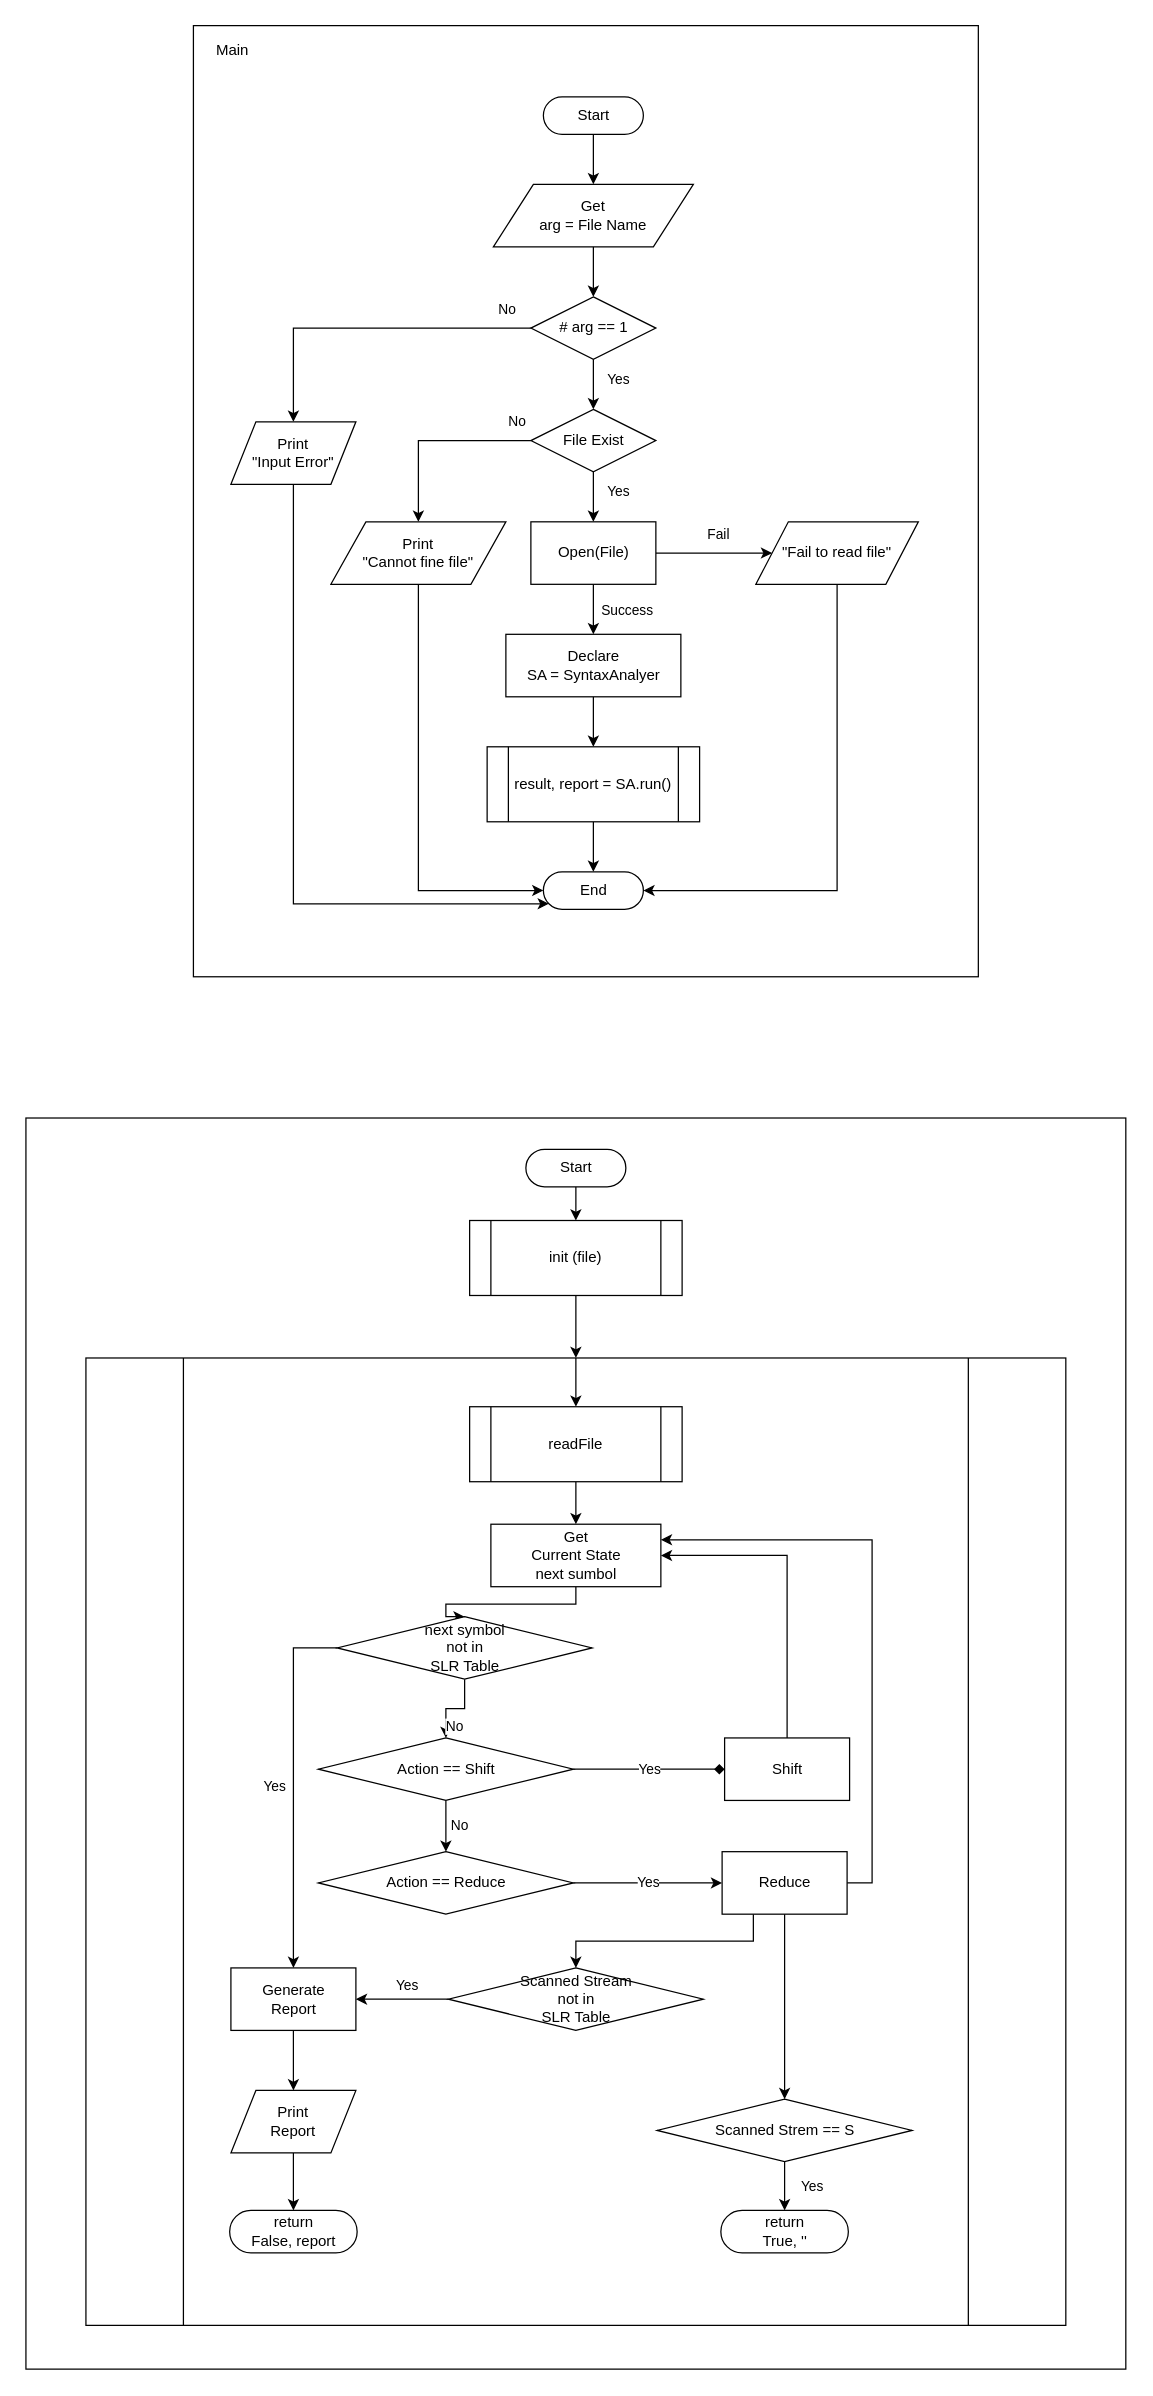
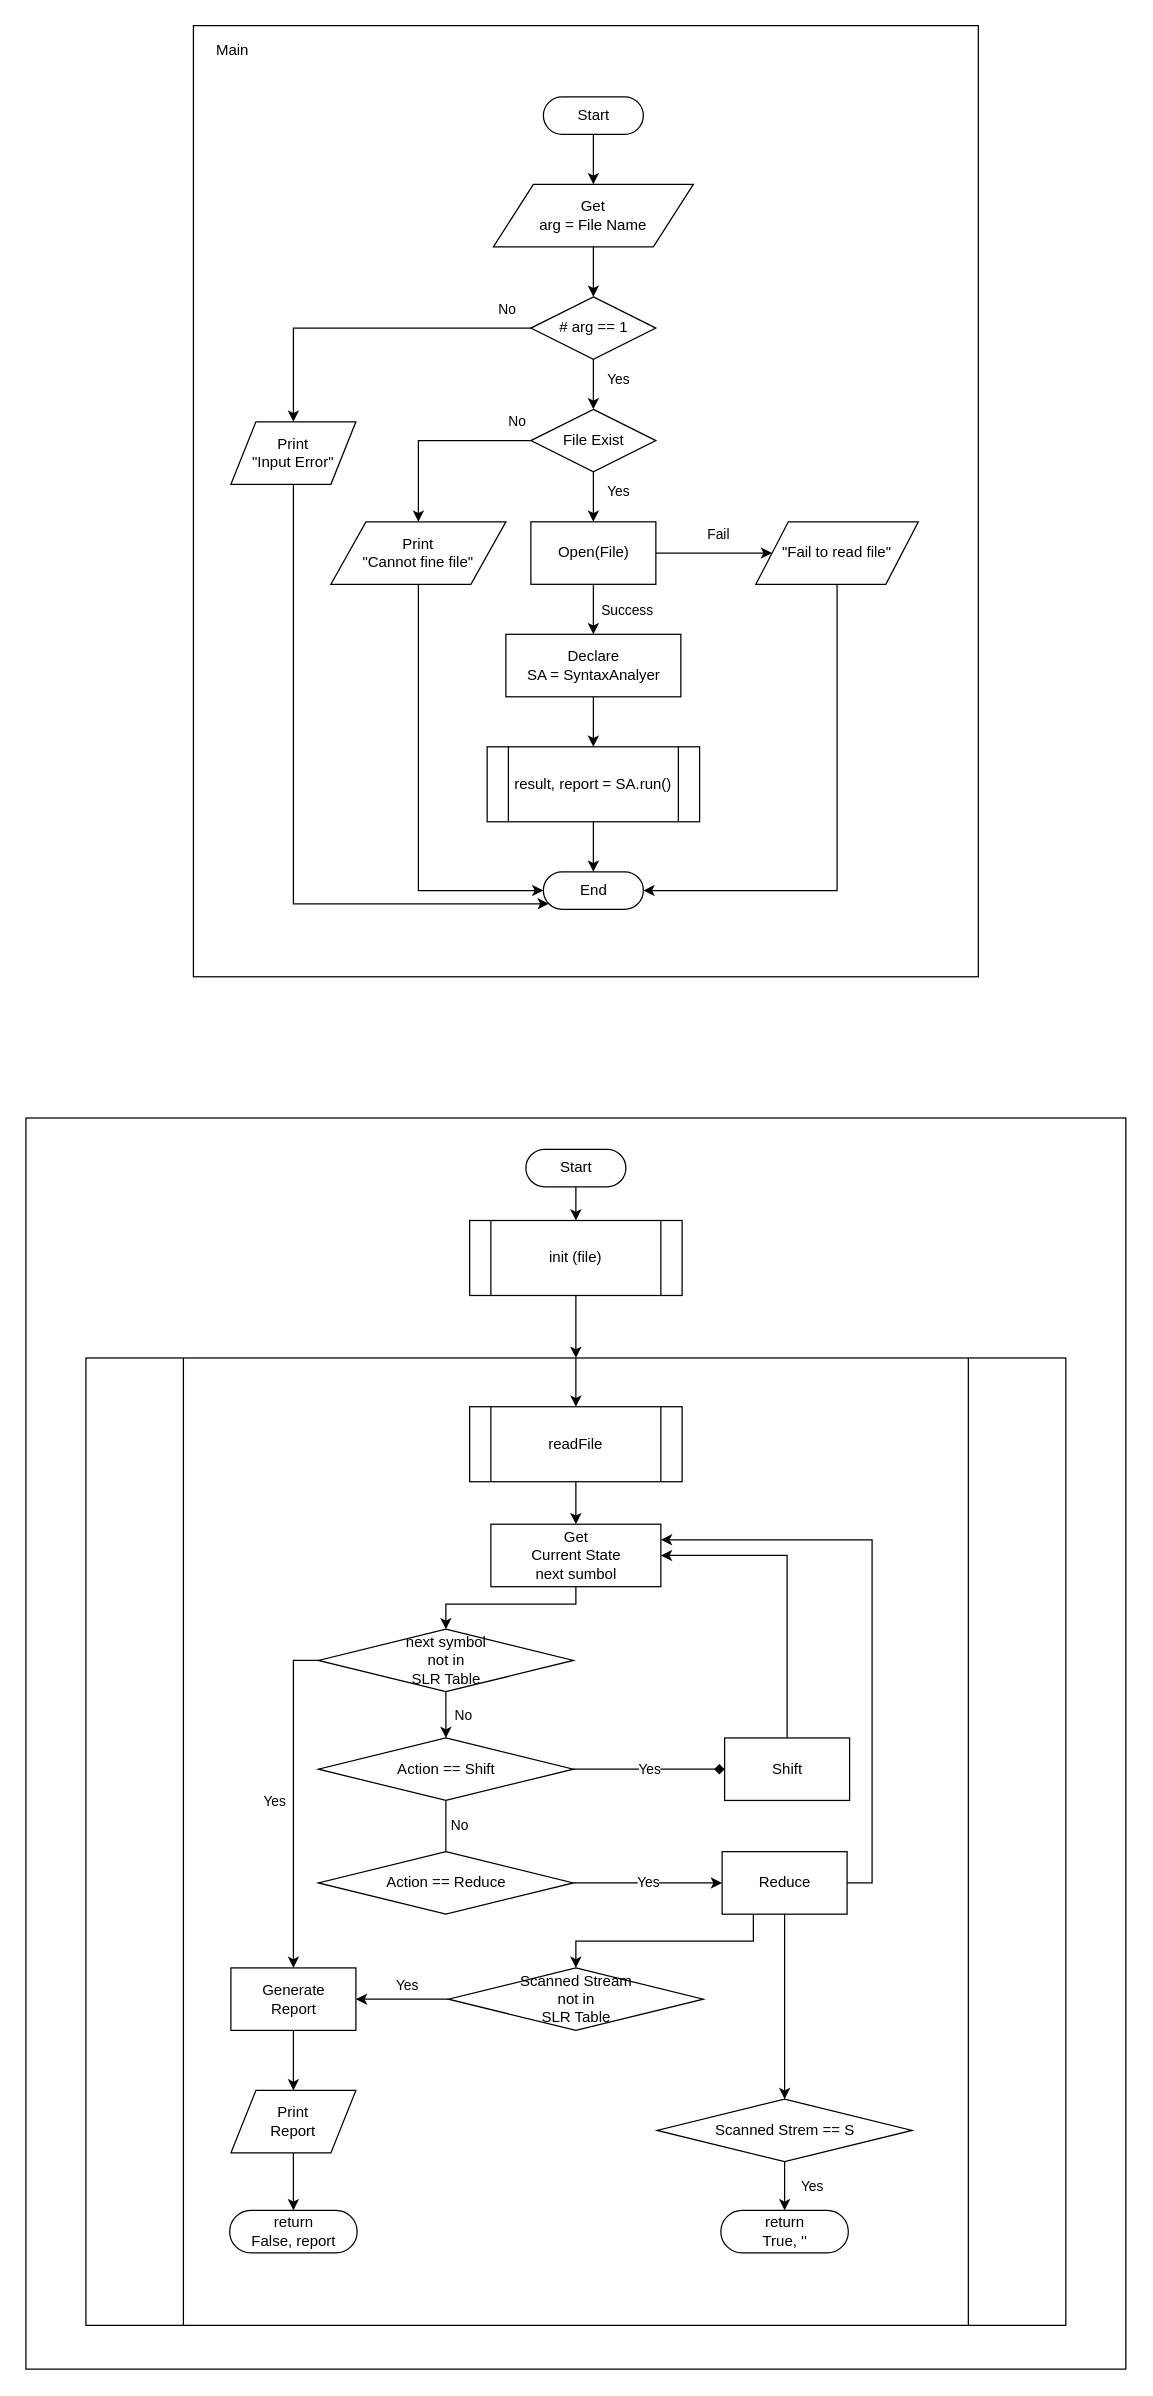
node "next symbol not in SLR Table": moved (464, 1648) -> (446, 1661)
edge "Action == Shift" -> "Action == Reduce": arrowhead classic -> none
